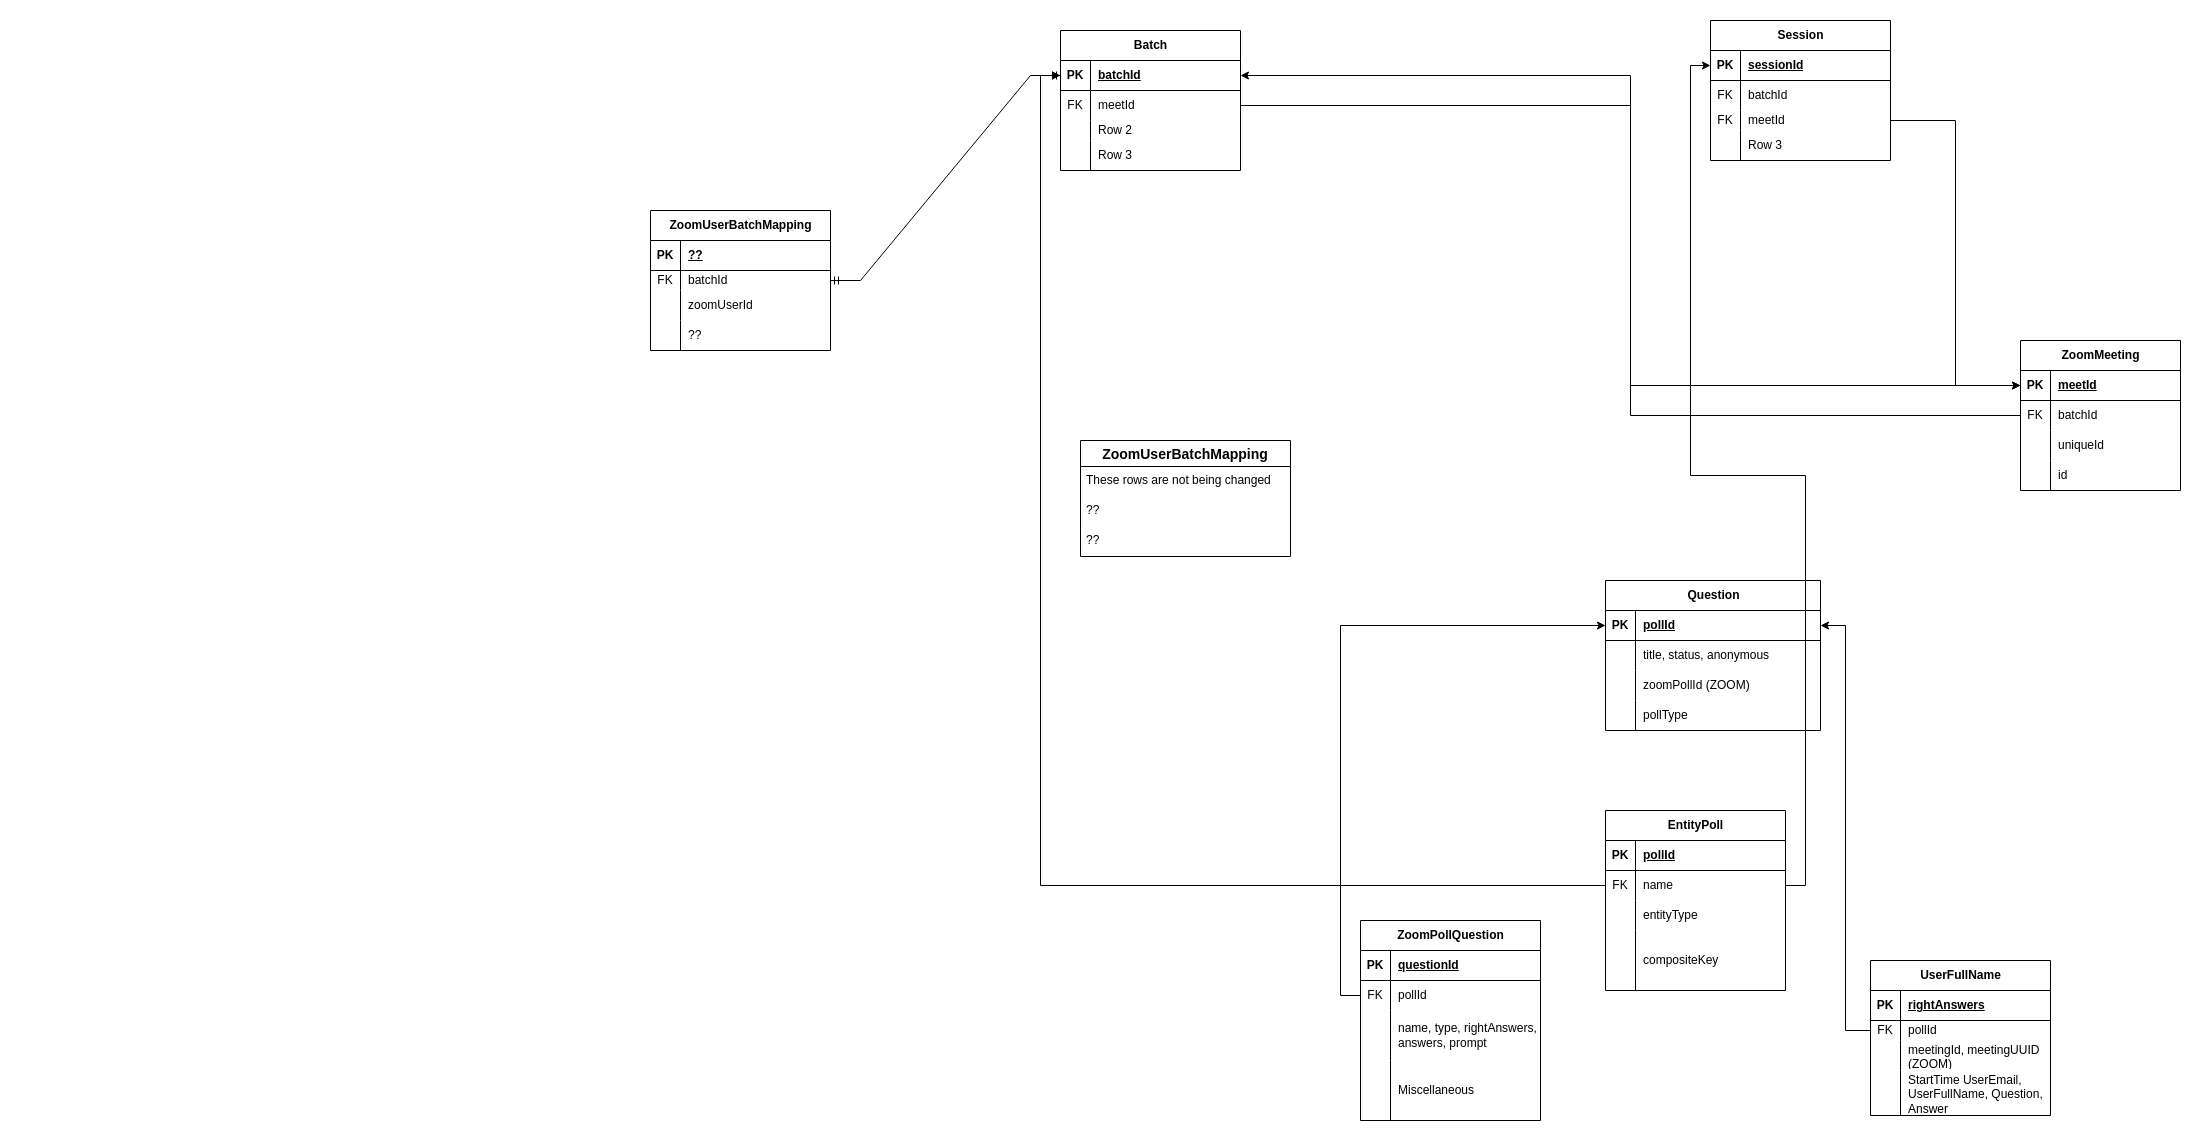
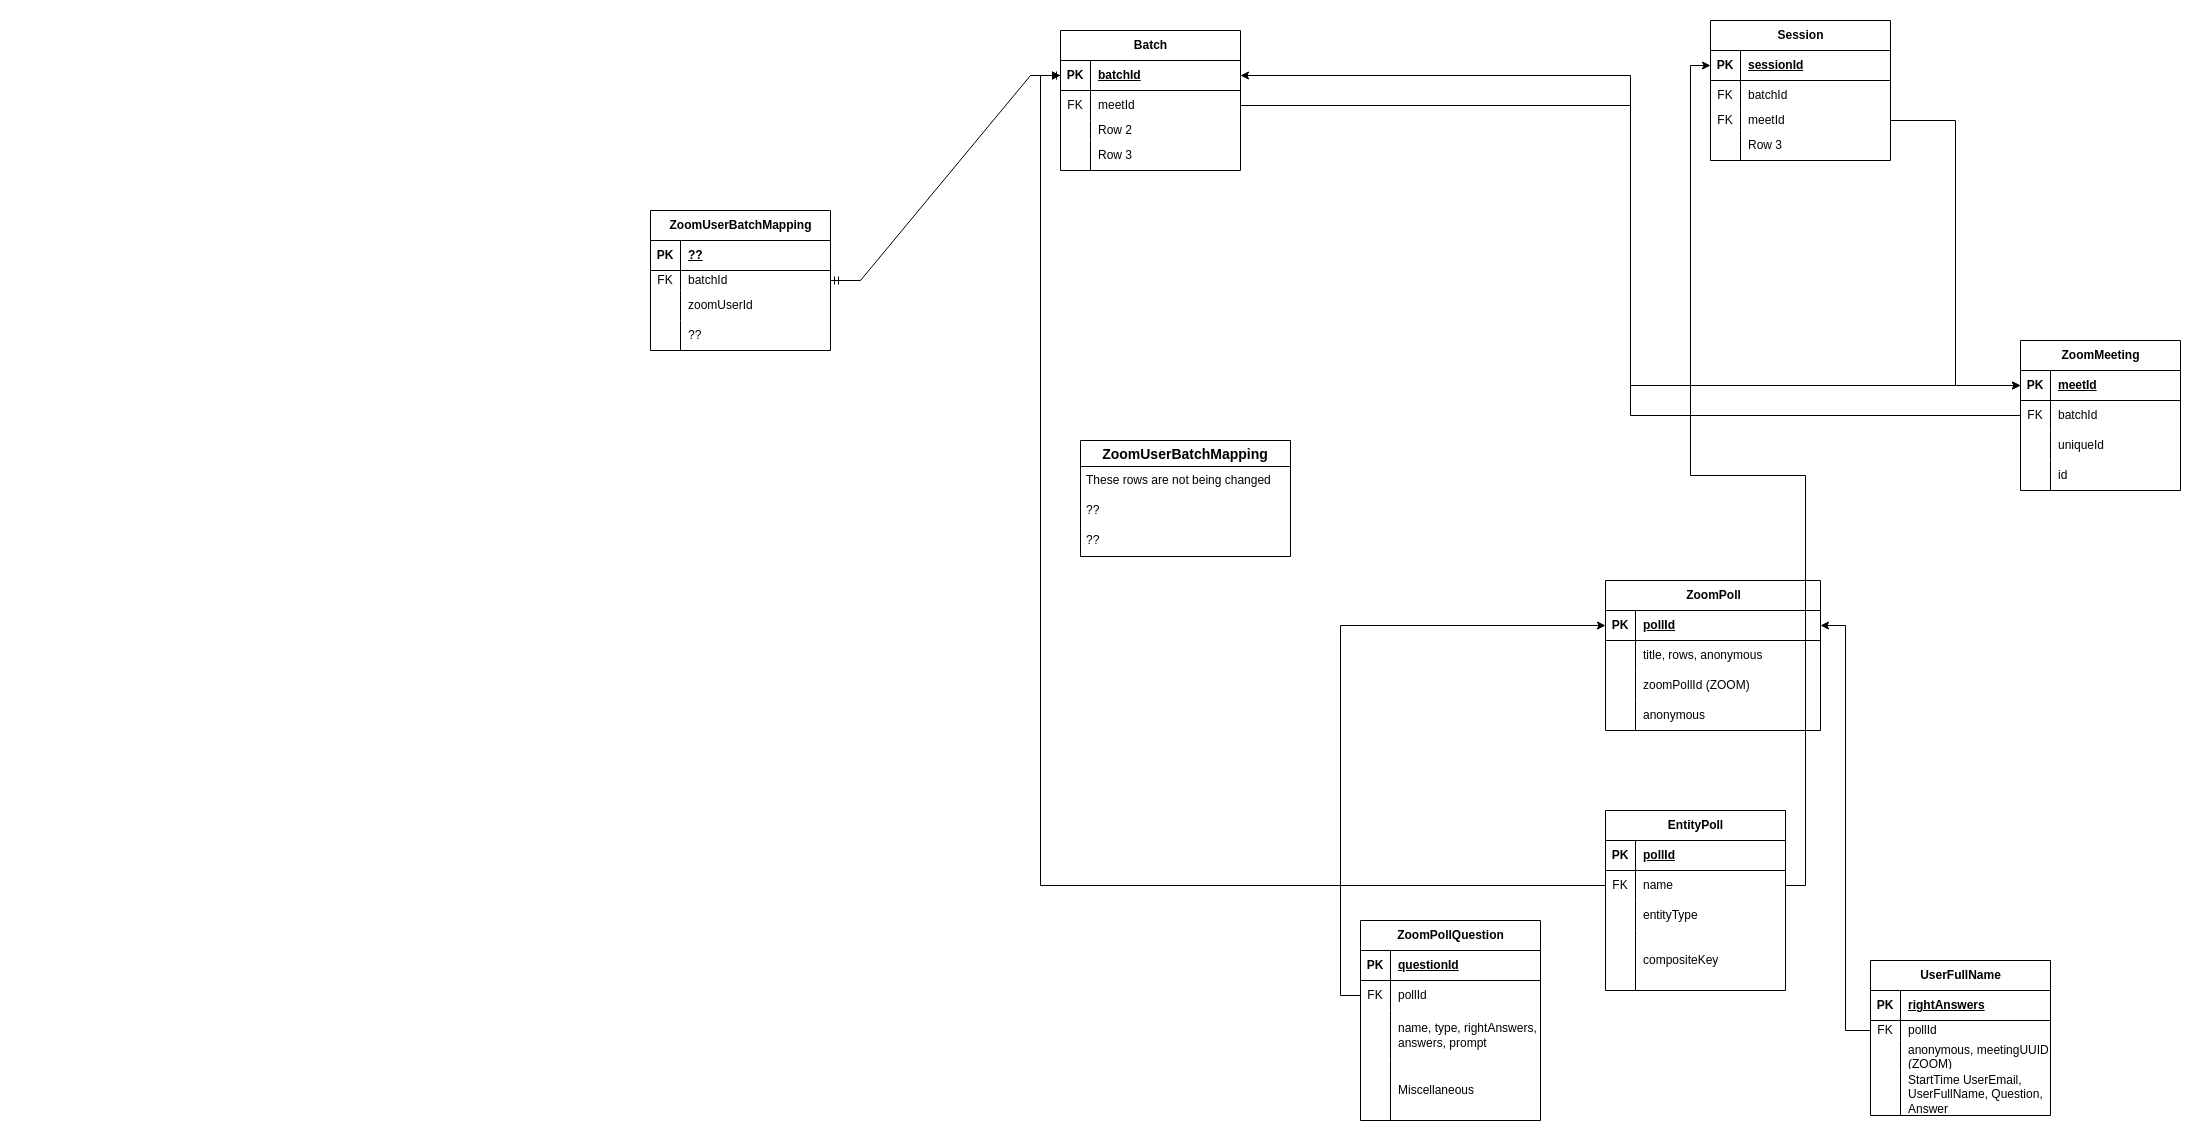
node "Question": label "Question" -> "ZoomPoll"
node "title, status, anonymous": label "title, status, anonymous" -> "title, rows, anonymous"
node "pollType": label "pollType" -> "anonymous"
node "meetingId, meetingUUID (ZOOM)": label "meetingId, meetingUUID (ZOOM)" -> "anonymous, meetingUUID (ZOOM)"
